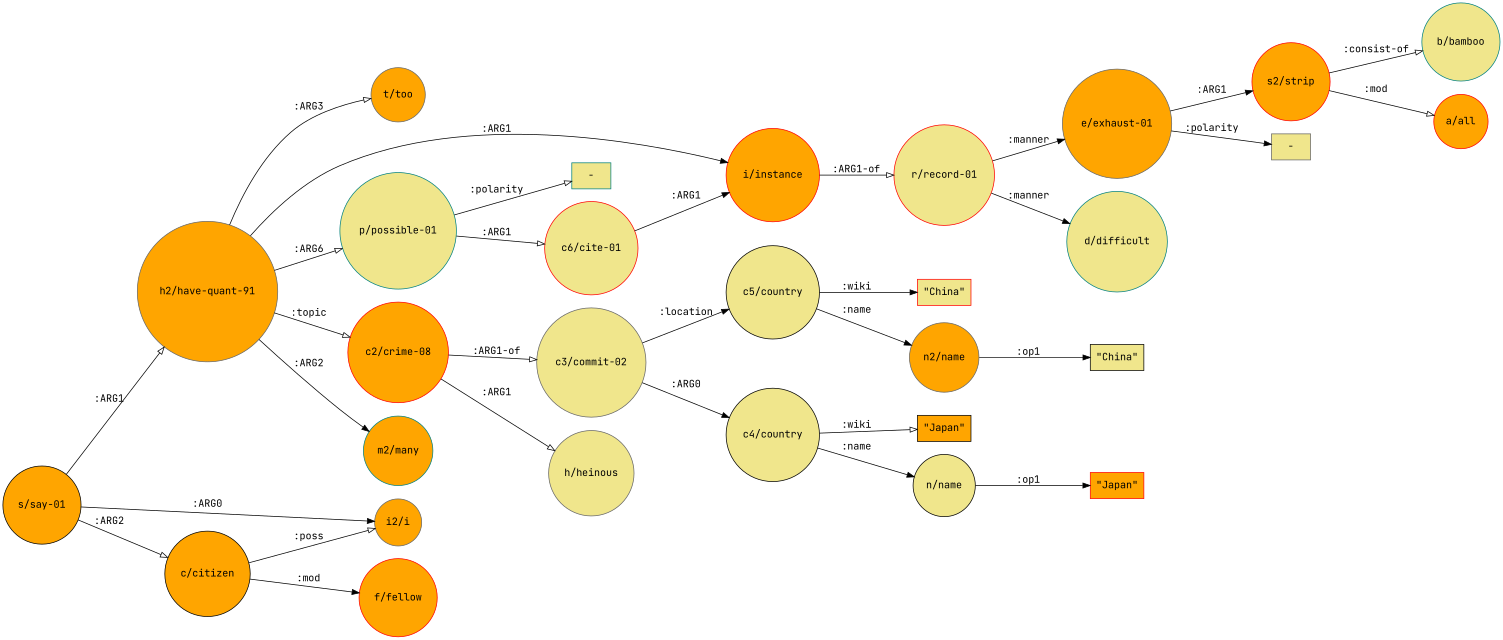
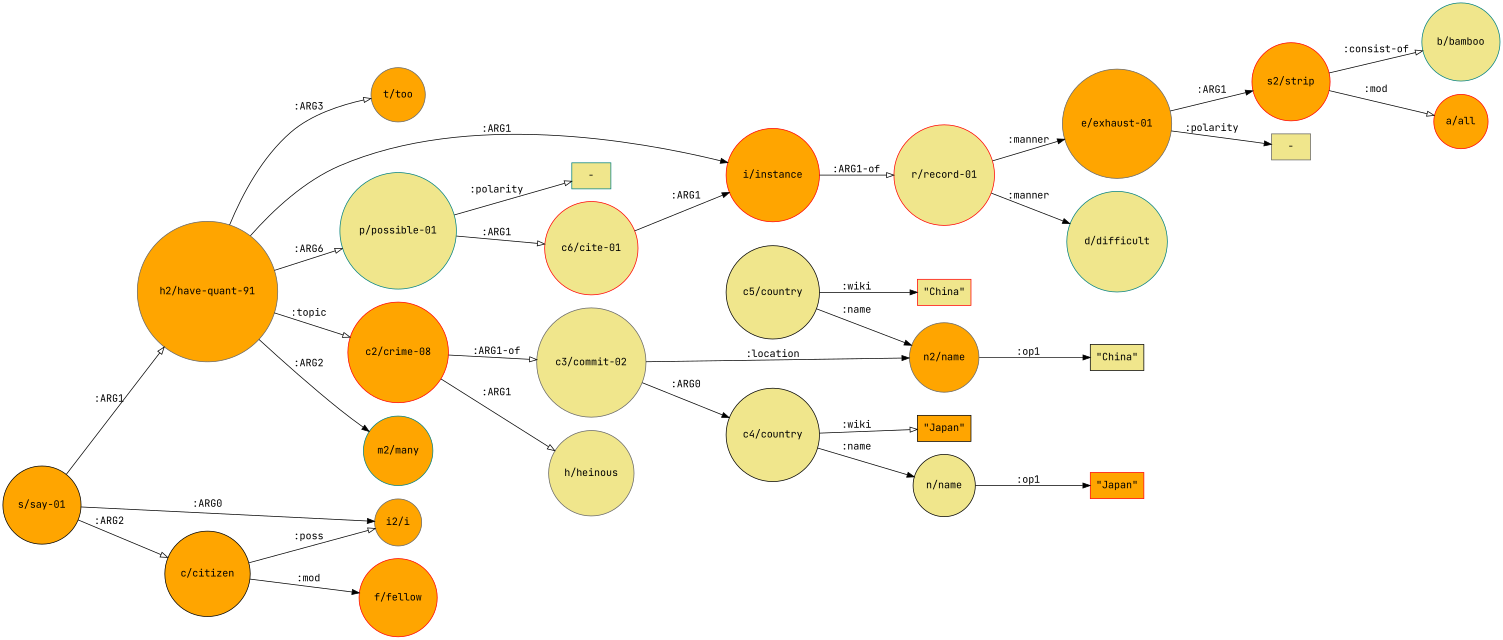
edge "c3/commit-02" -> "c5/country": now "c3/commit-02" -> "n2/name"
